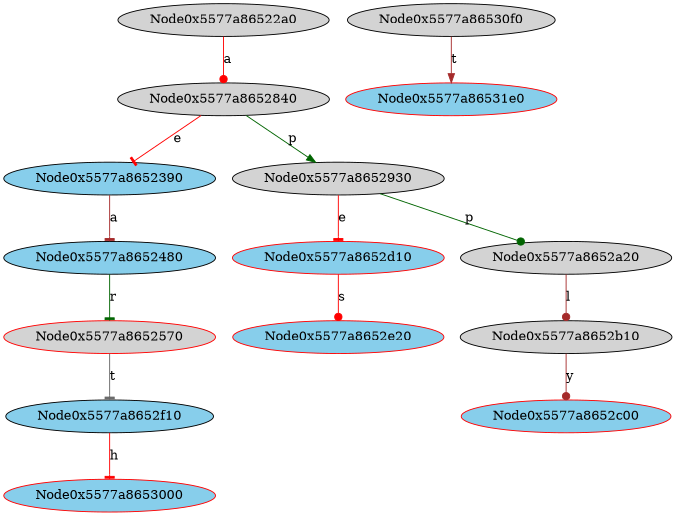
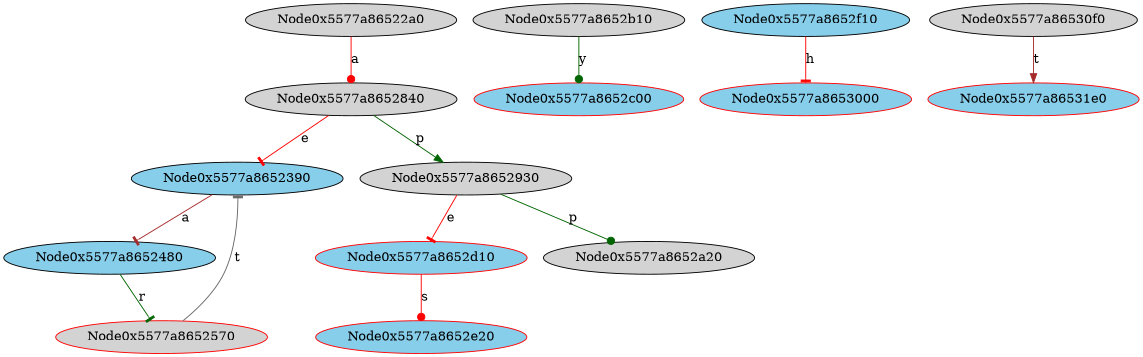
edge "Node0x5577a8652a20" -> "Node0x5577a8652b10": removed, label "l"
edge "Node0x5577a8652b10" -> "Node0x5577a8652c00": color brown -> darkgreen
edge "Node0x5577a8652570" -> "Node0x5577a8652f10": now "Node0x5577a8652570" -> "Node0x5577a8652390"
